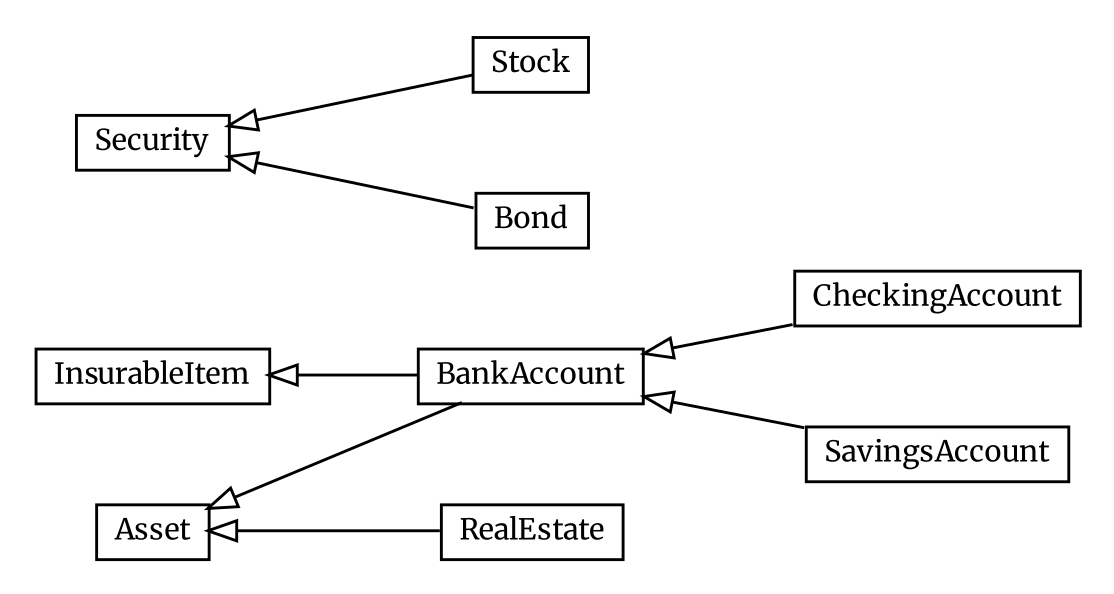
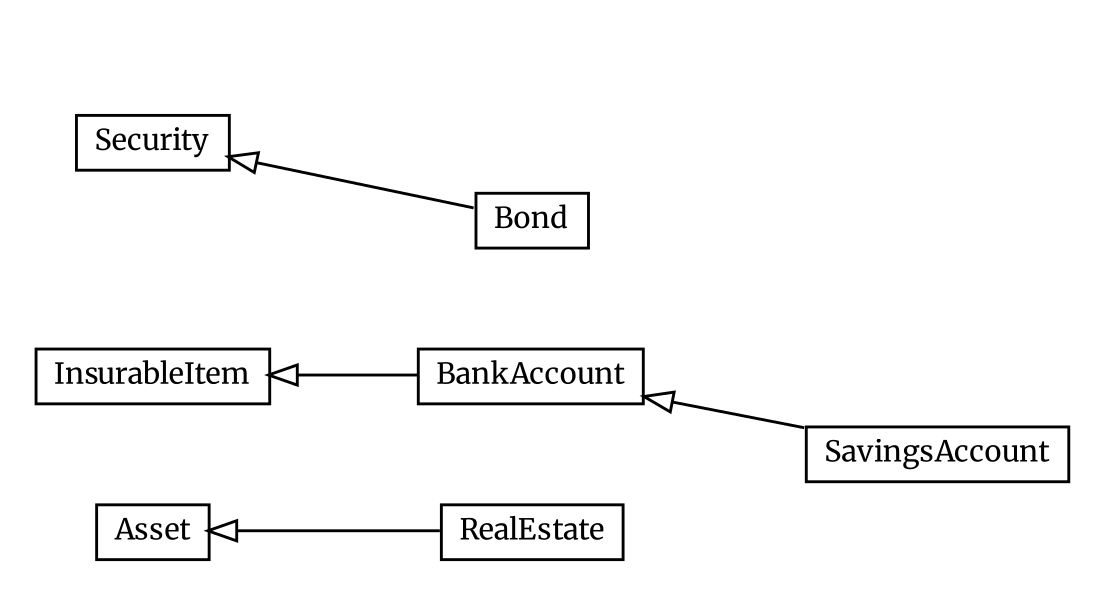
node "Stock": removed
node "CheckingAccount": removed
edge "BankAccount" -> "Asset": removed
